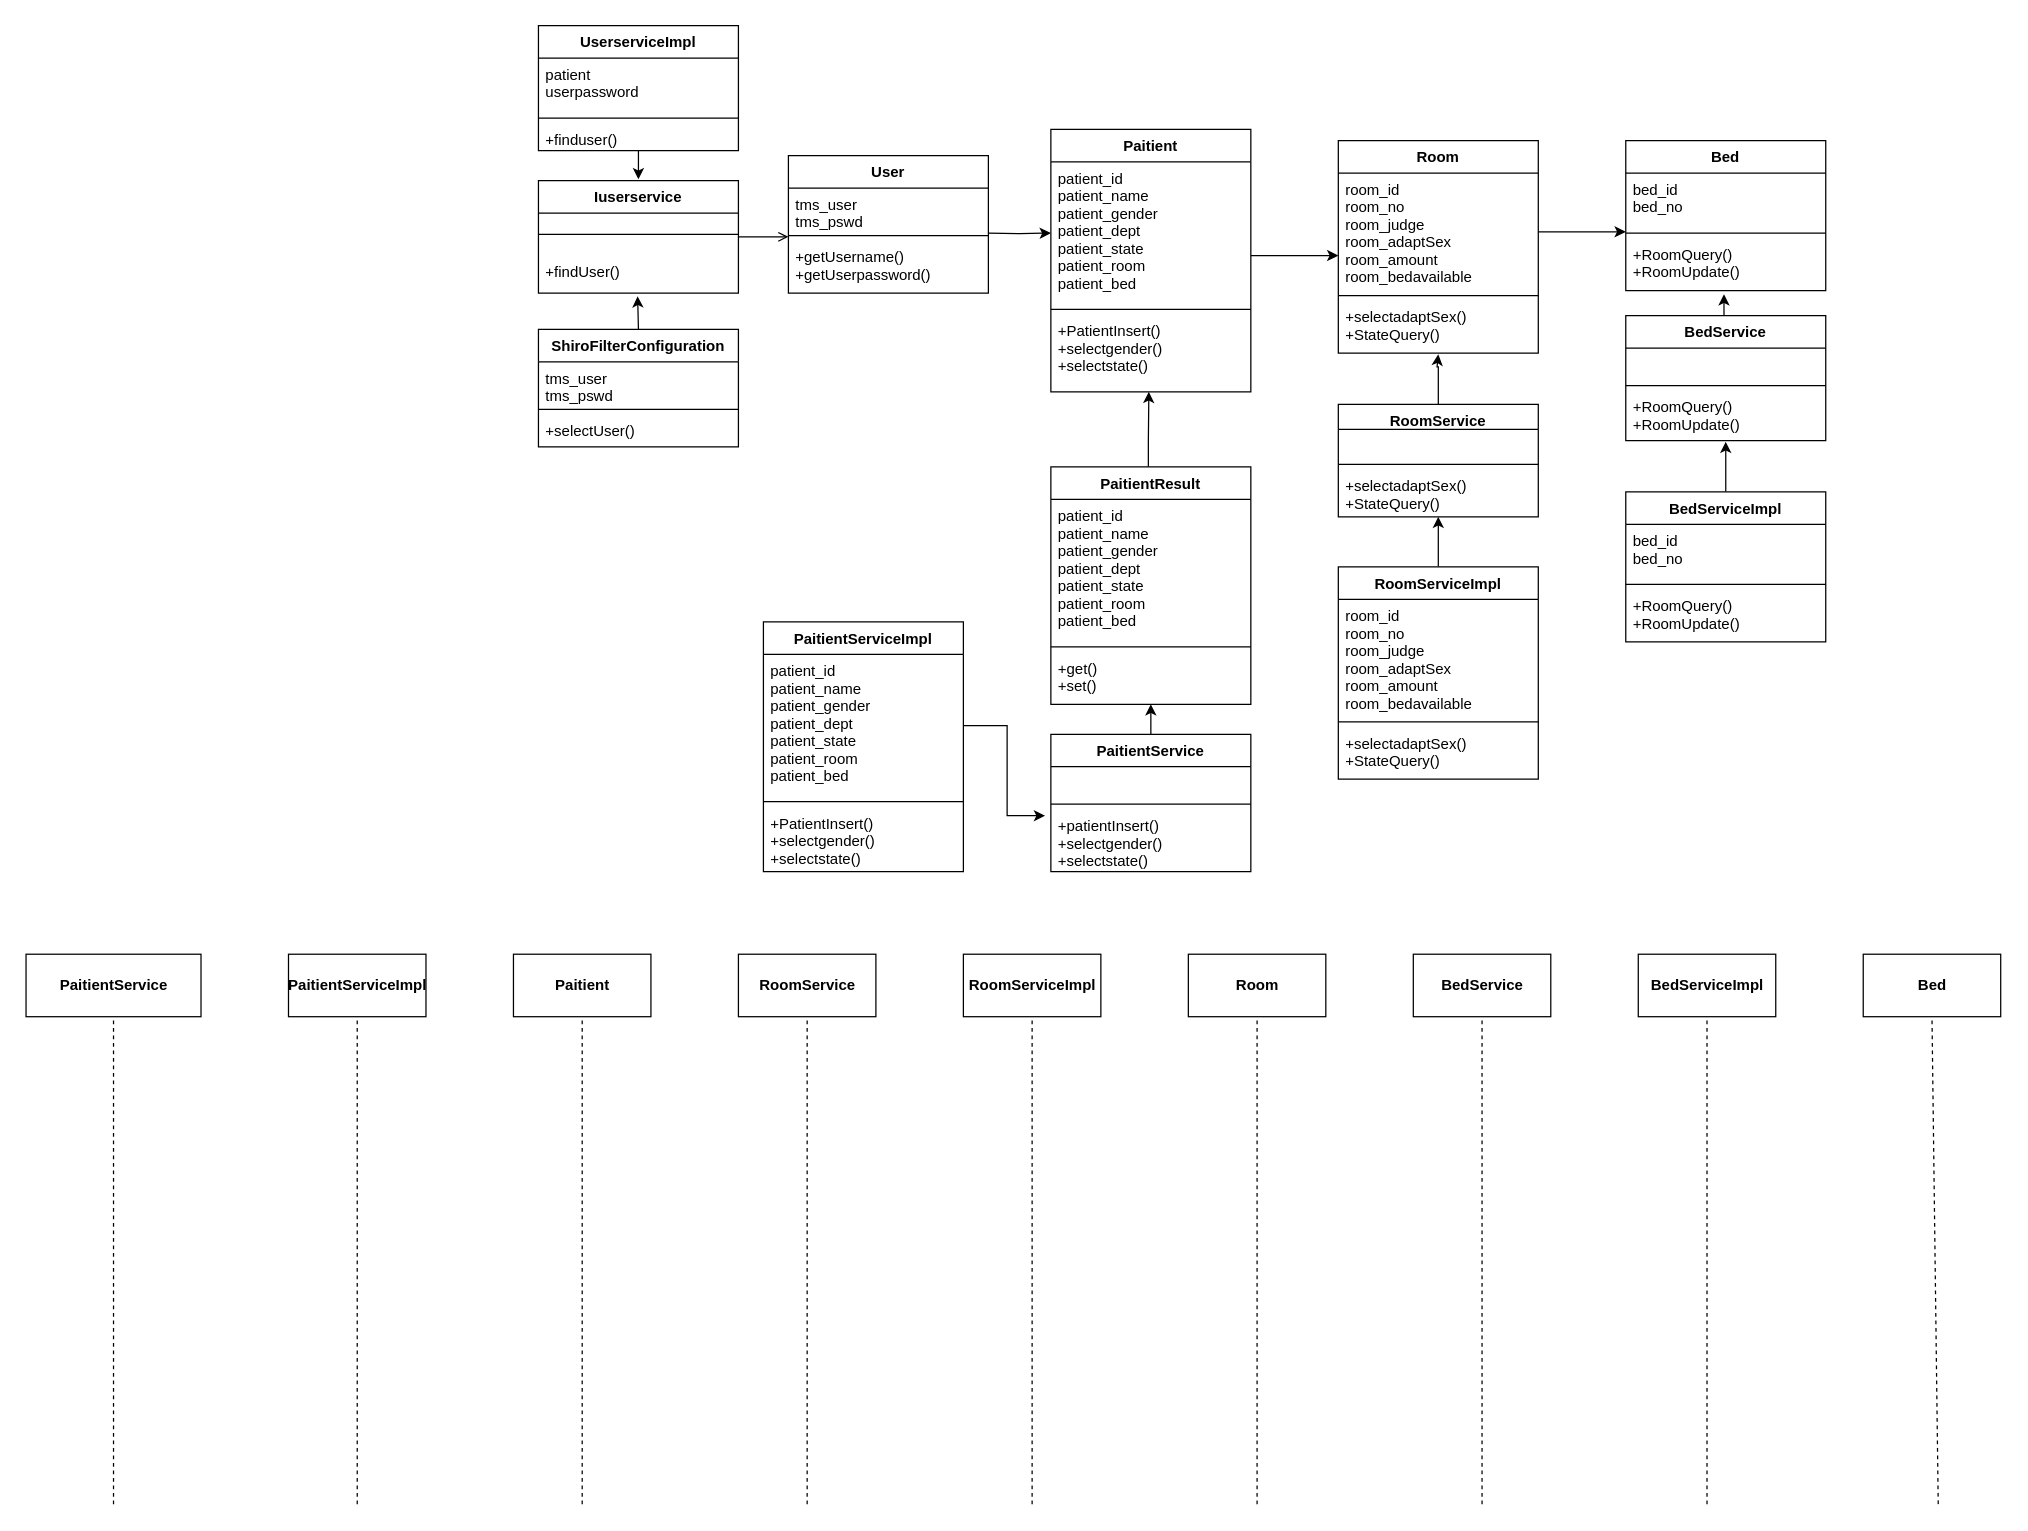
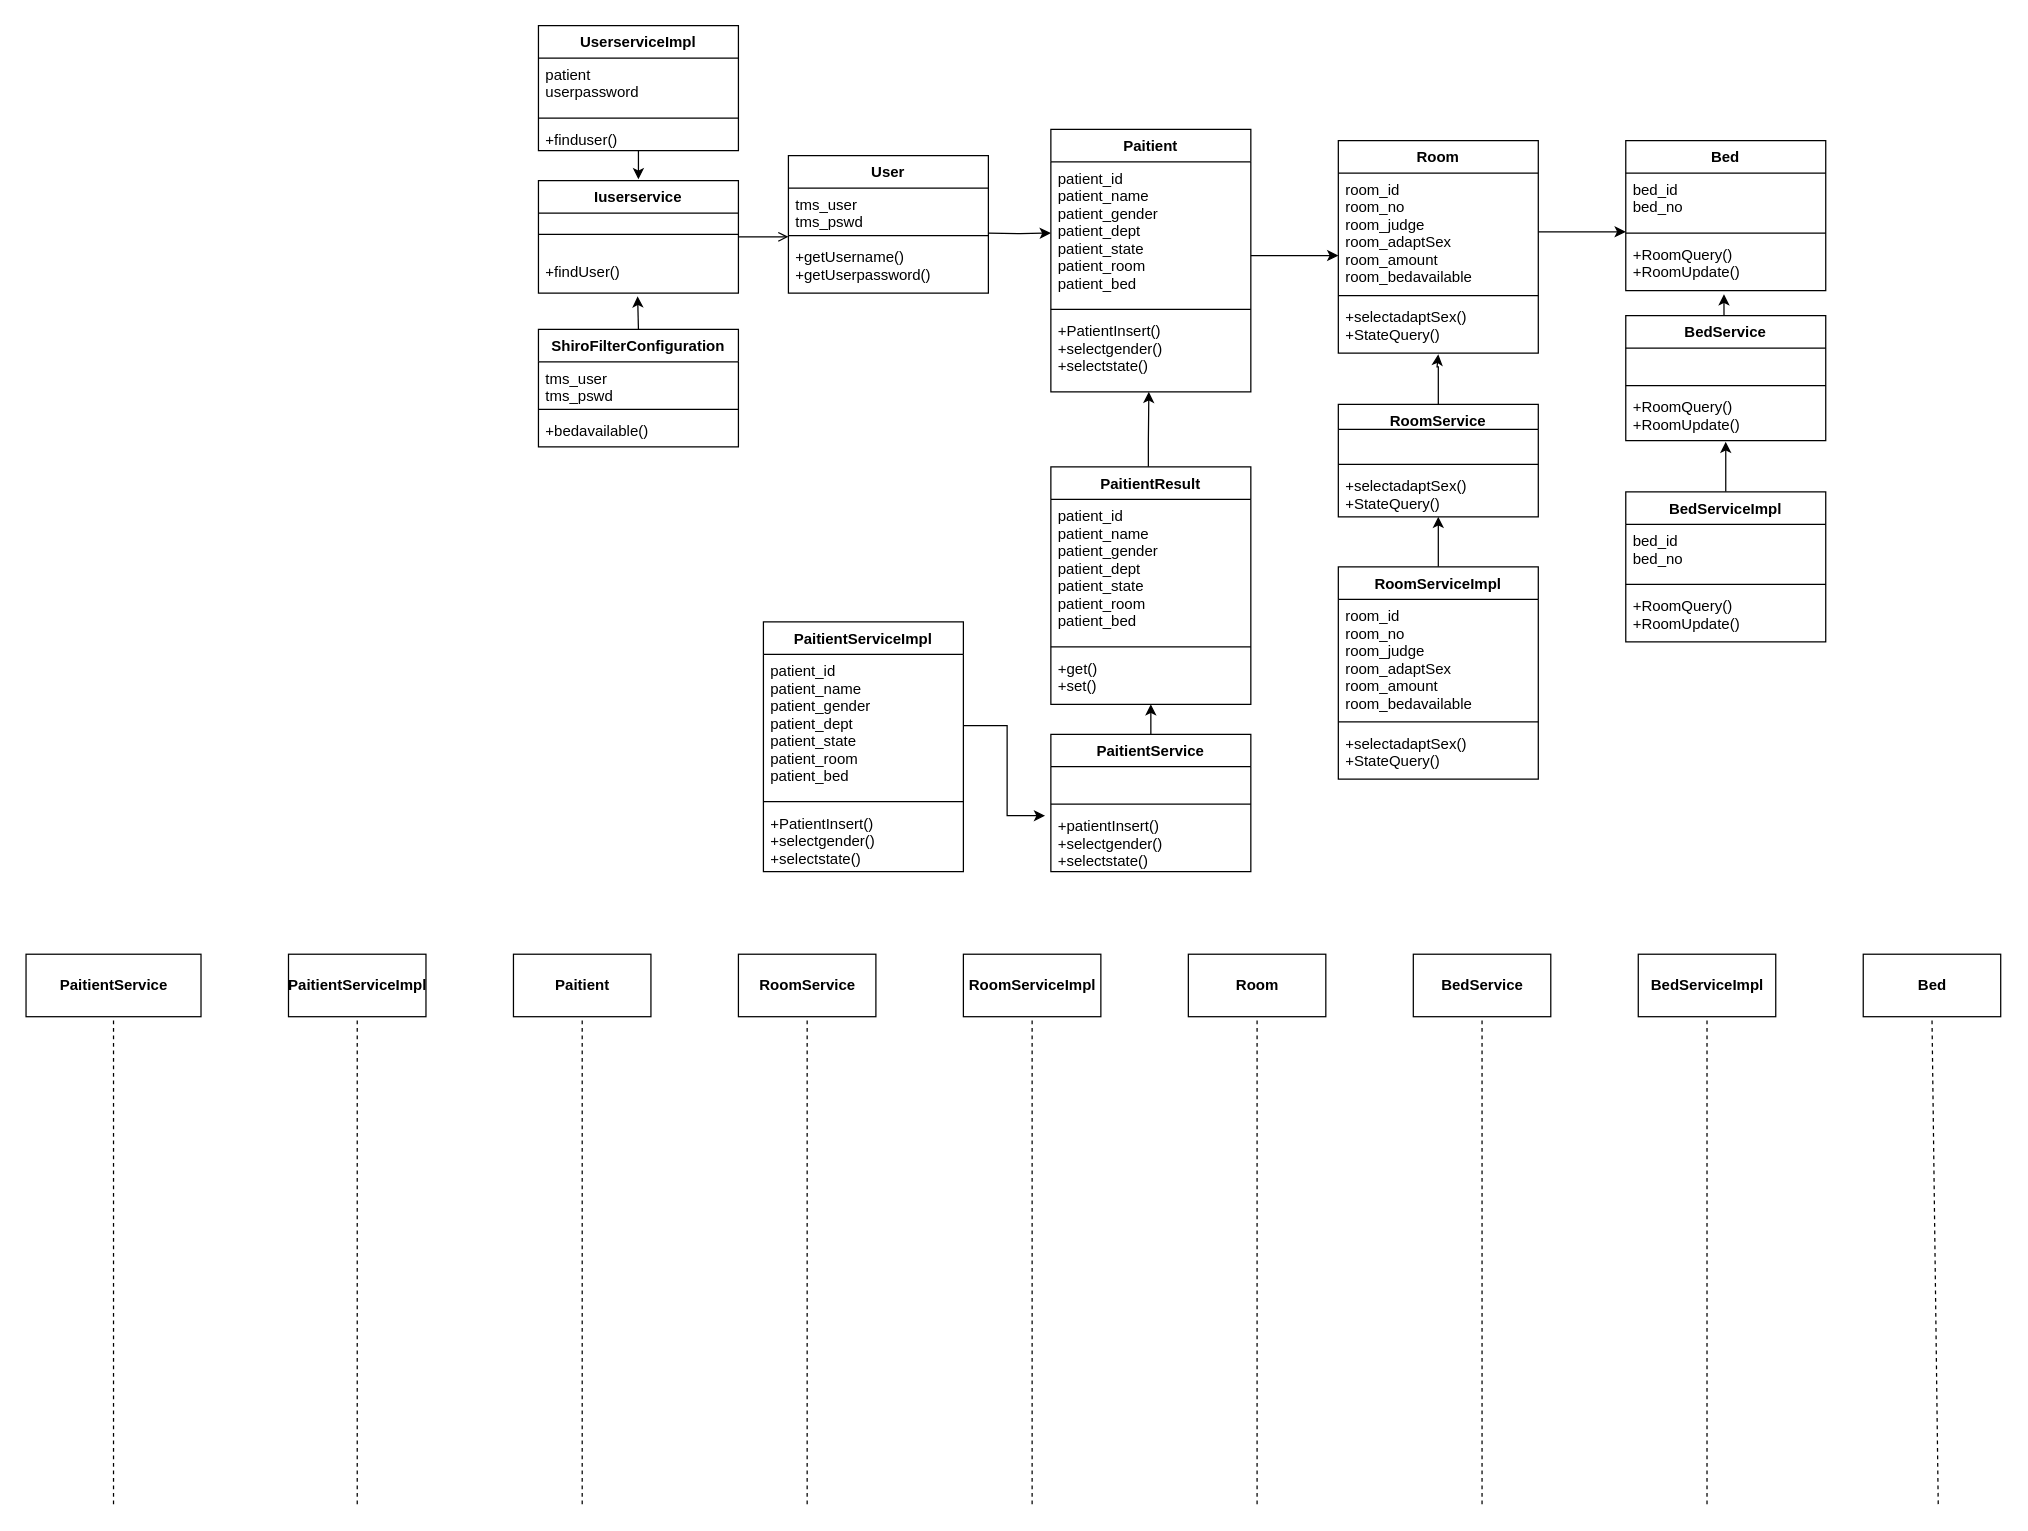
node "+selectUser()": label "+selectUser()" -> "+bedavailable()"
